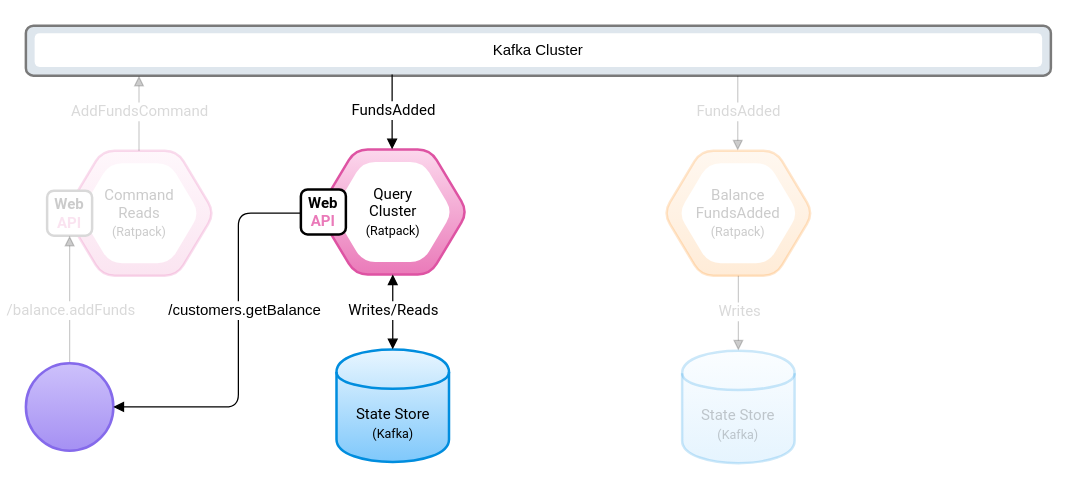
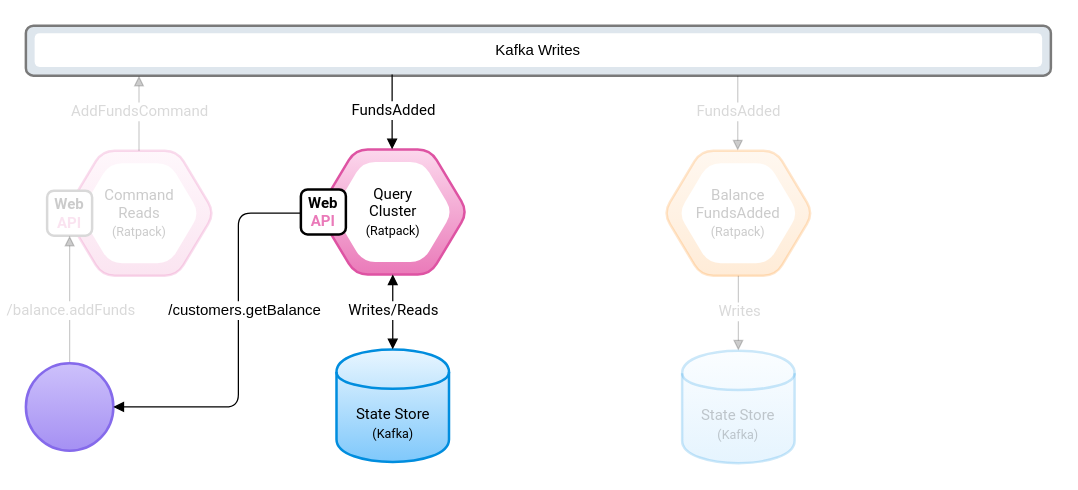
node "Kafka Cluster": label "Kafka Cluster" -> "Kafka Writes"
